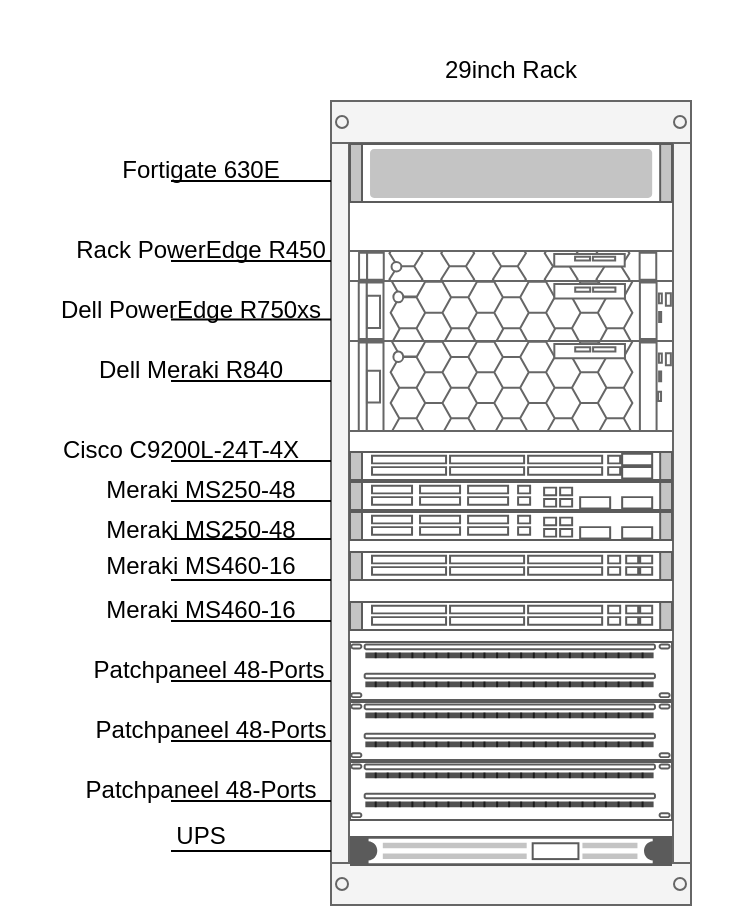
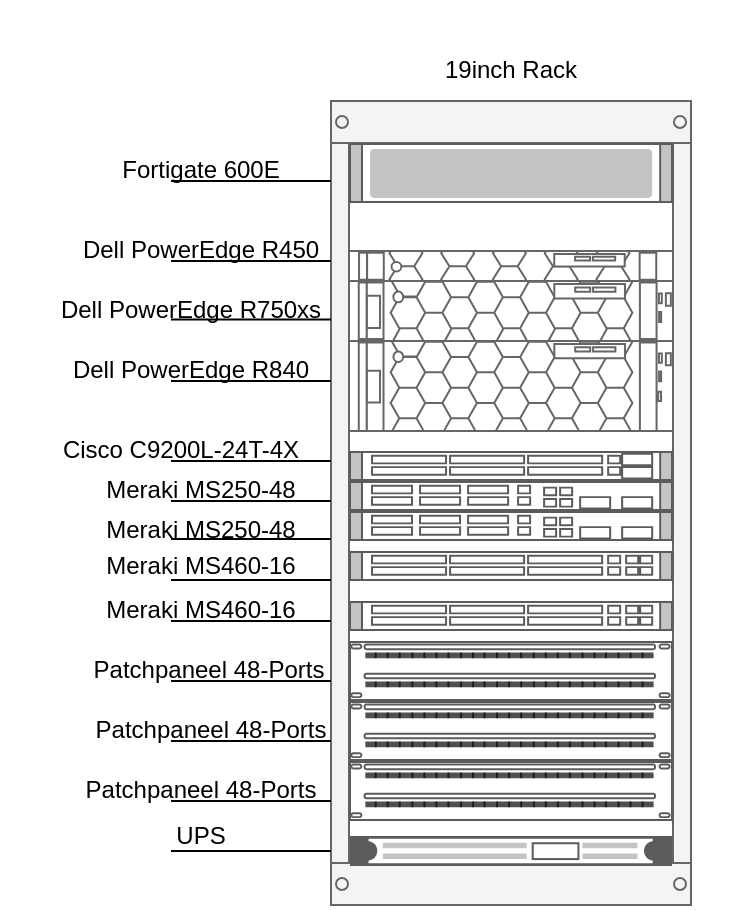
node "29inch Rack": label "29inch Rack" -> "19inch Rack"
node "Fortigate 630E": label "Fortigate 630E" -> "Fortigate 600E"
node "Rack PowerEdge R450": label "Rack PowerEdge R450" -> "Dell PowerEdge R450"
node "Dell Meraki R840": label "Dell Meraki R840" -> "Dell PowerEdge R840"
